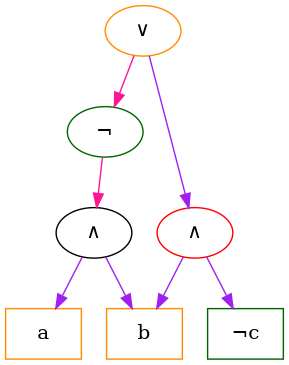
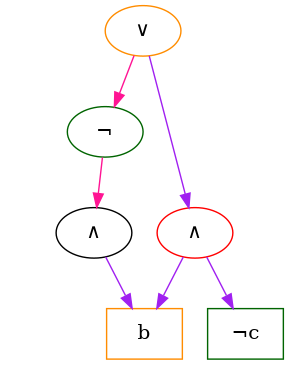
node "a": removed
